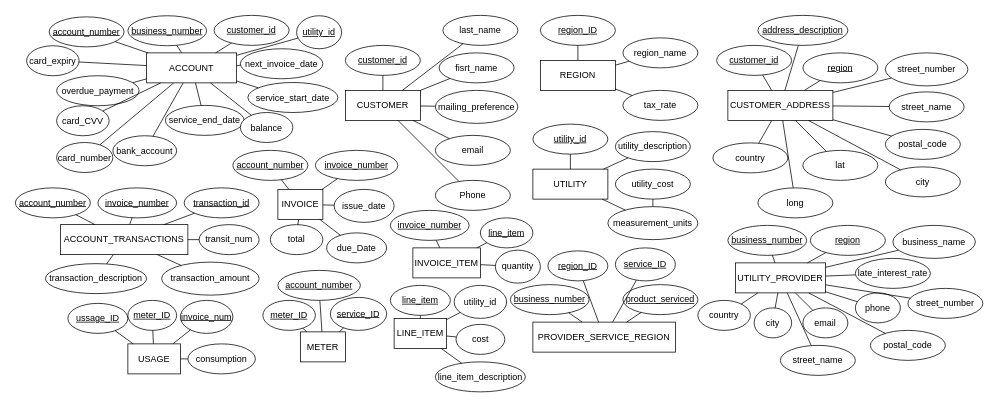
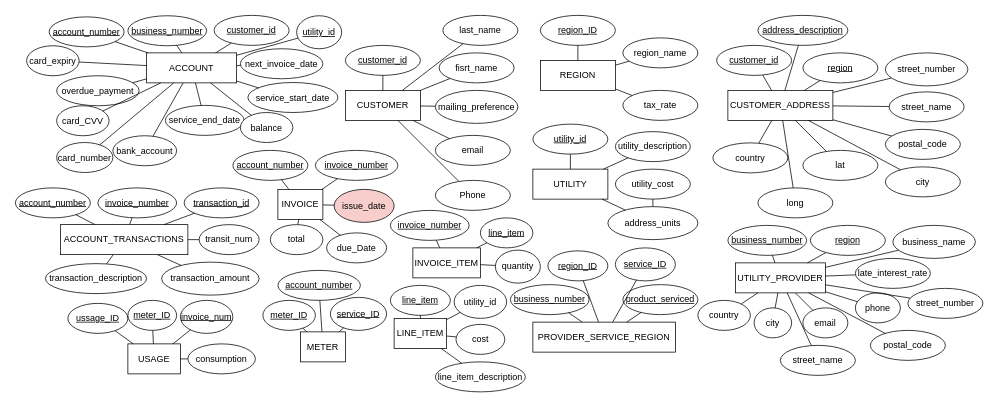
node "issue_date": fillcolor #ffffff -> #f8cecc
node "measurement_units": label "measurement_units" -> "address_units"
